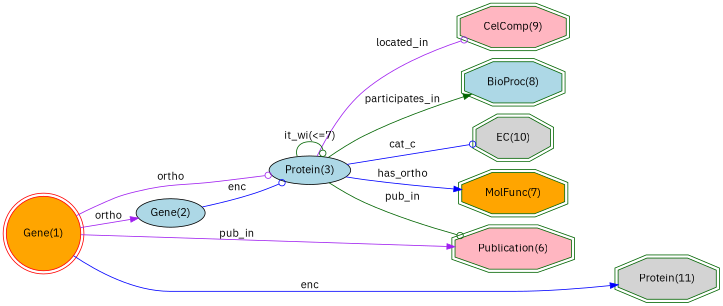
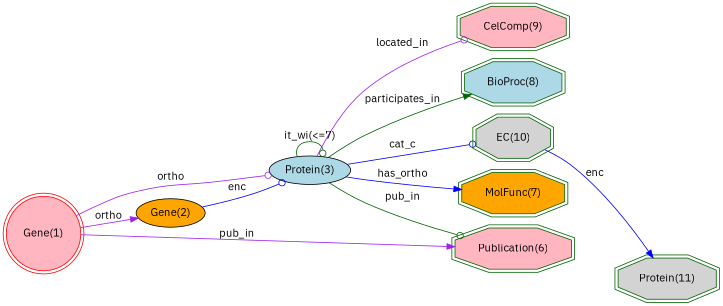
node "Gene(2)": fillcolor lightblue -> orange
node "Gene(1)": fillcolor orange -> lightpink
edge "Gene(1)" -> "Protein(11)": now "EC(10)" -> "Protein(11)"
